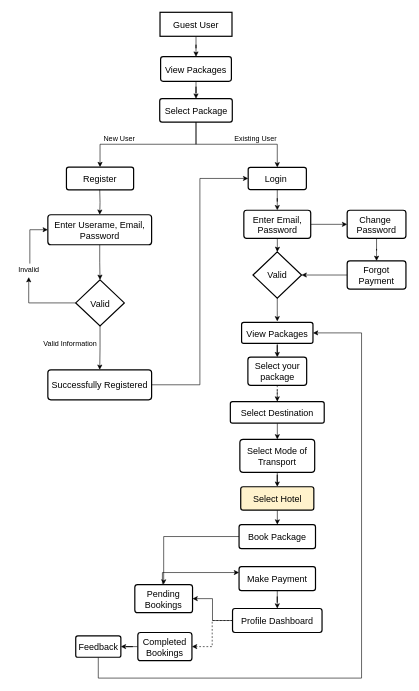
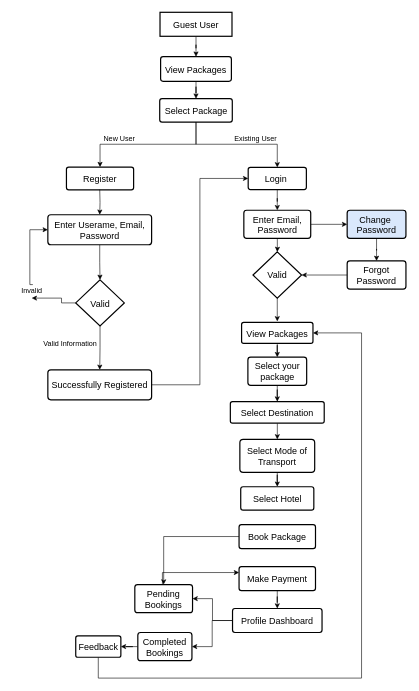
node "Change Password": fillcolor #ffffff -> #dae8fc
node "Invalid": moved (28, 270) -> (31, 291)
node "Forgot Payment": label "Forgot Payment" -> "Forgot Password"
edge "Select your package" -> "Select Destination": style dashed -> solid
node "Select Hotel": fillcolor #fff2cc -> #ffffff
edge "Select Hotel" -> "Book Package": removed
edge "Profile Dashboard" -> "Completed Bookings": style dashed -> solid
